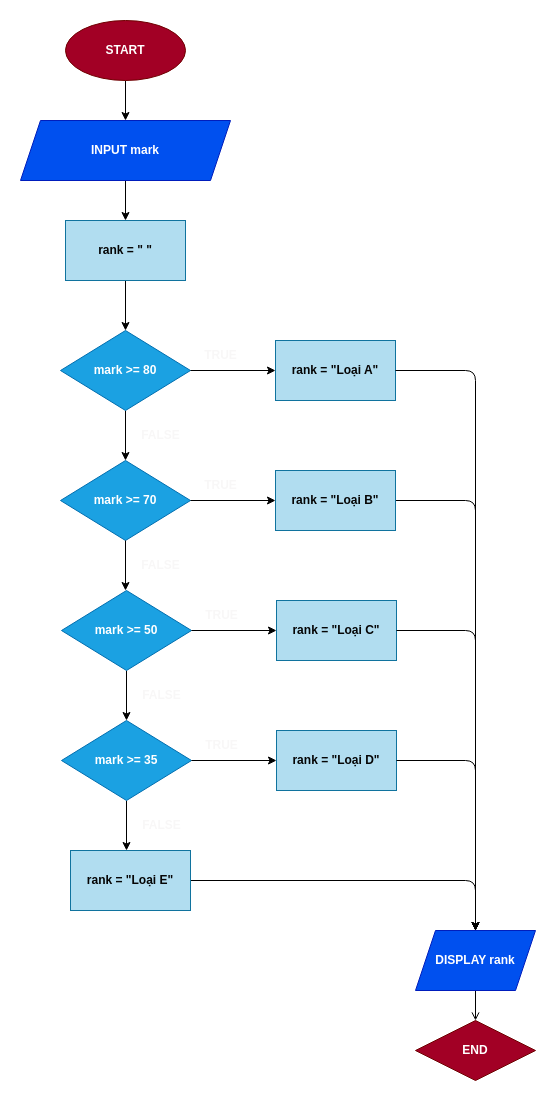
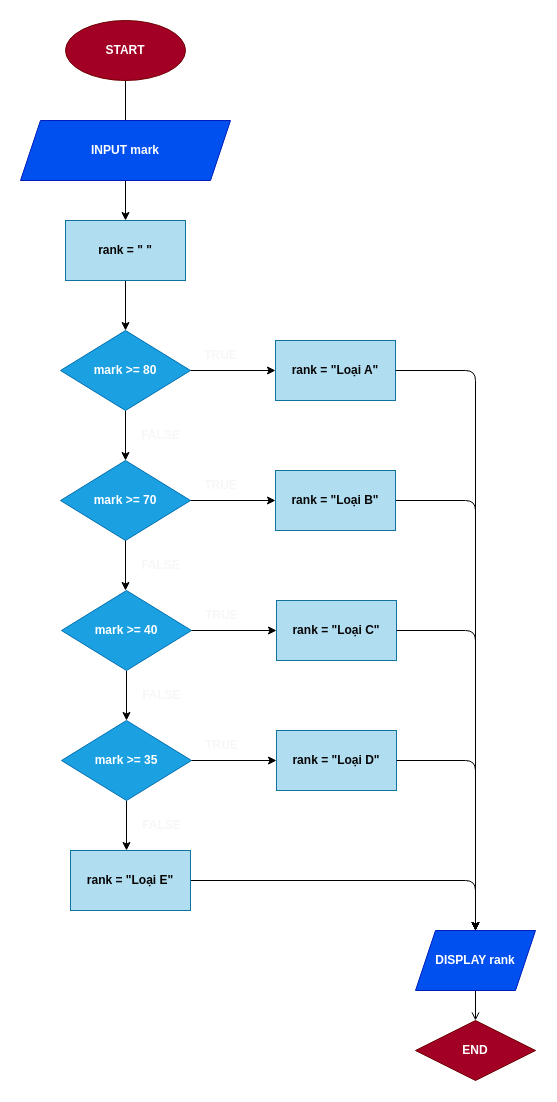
edge "START" -> "INPUT mark": arrowhead classic -> none
node "mark >= 50": label "mark >= 50" -> "mark >= 40"
